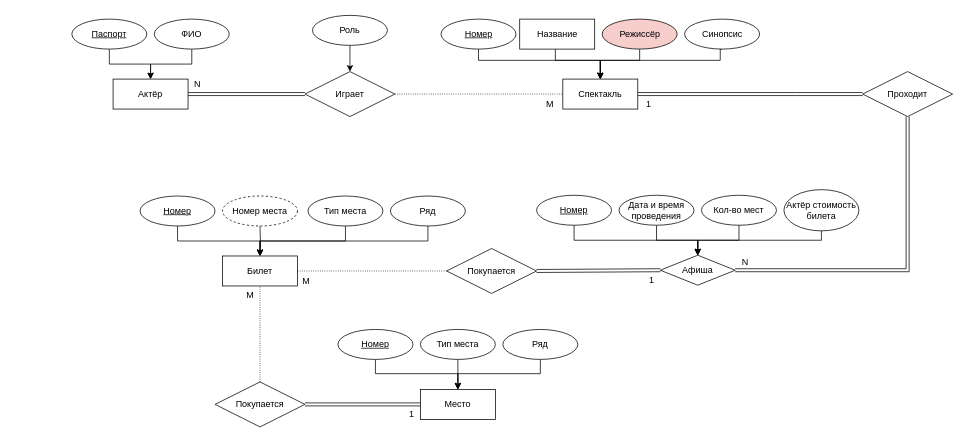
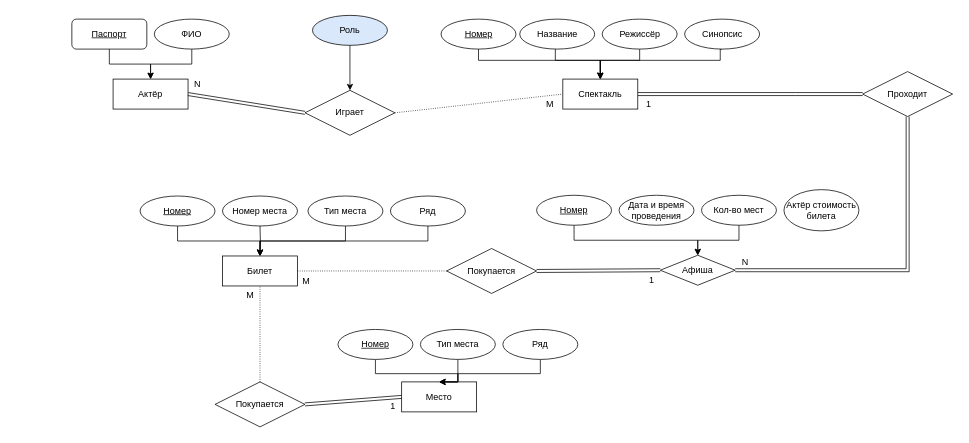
node "Роль": fillcolor #ffffff -> #dae8fc
node "Паспорт": shape ellipse -> rounded rectangle
node "Название": shape rectangle -> ellipse
node "Режиссёр": fillcolor #f8cecc -> #ffffff
node "Играет": moved (350, 94) -> (350, 113)
node "Номер места": style dashed -> solid
edge "Дата и время проведения" -> "Афиша": removed
edge "Актёр стоимость билета" -> "Афиша": removed
node "Место": moved (458, 405) -> (439, 397)
